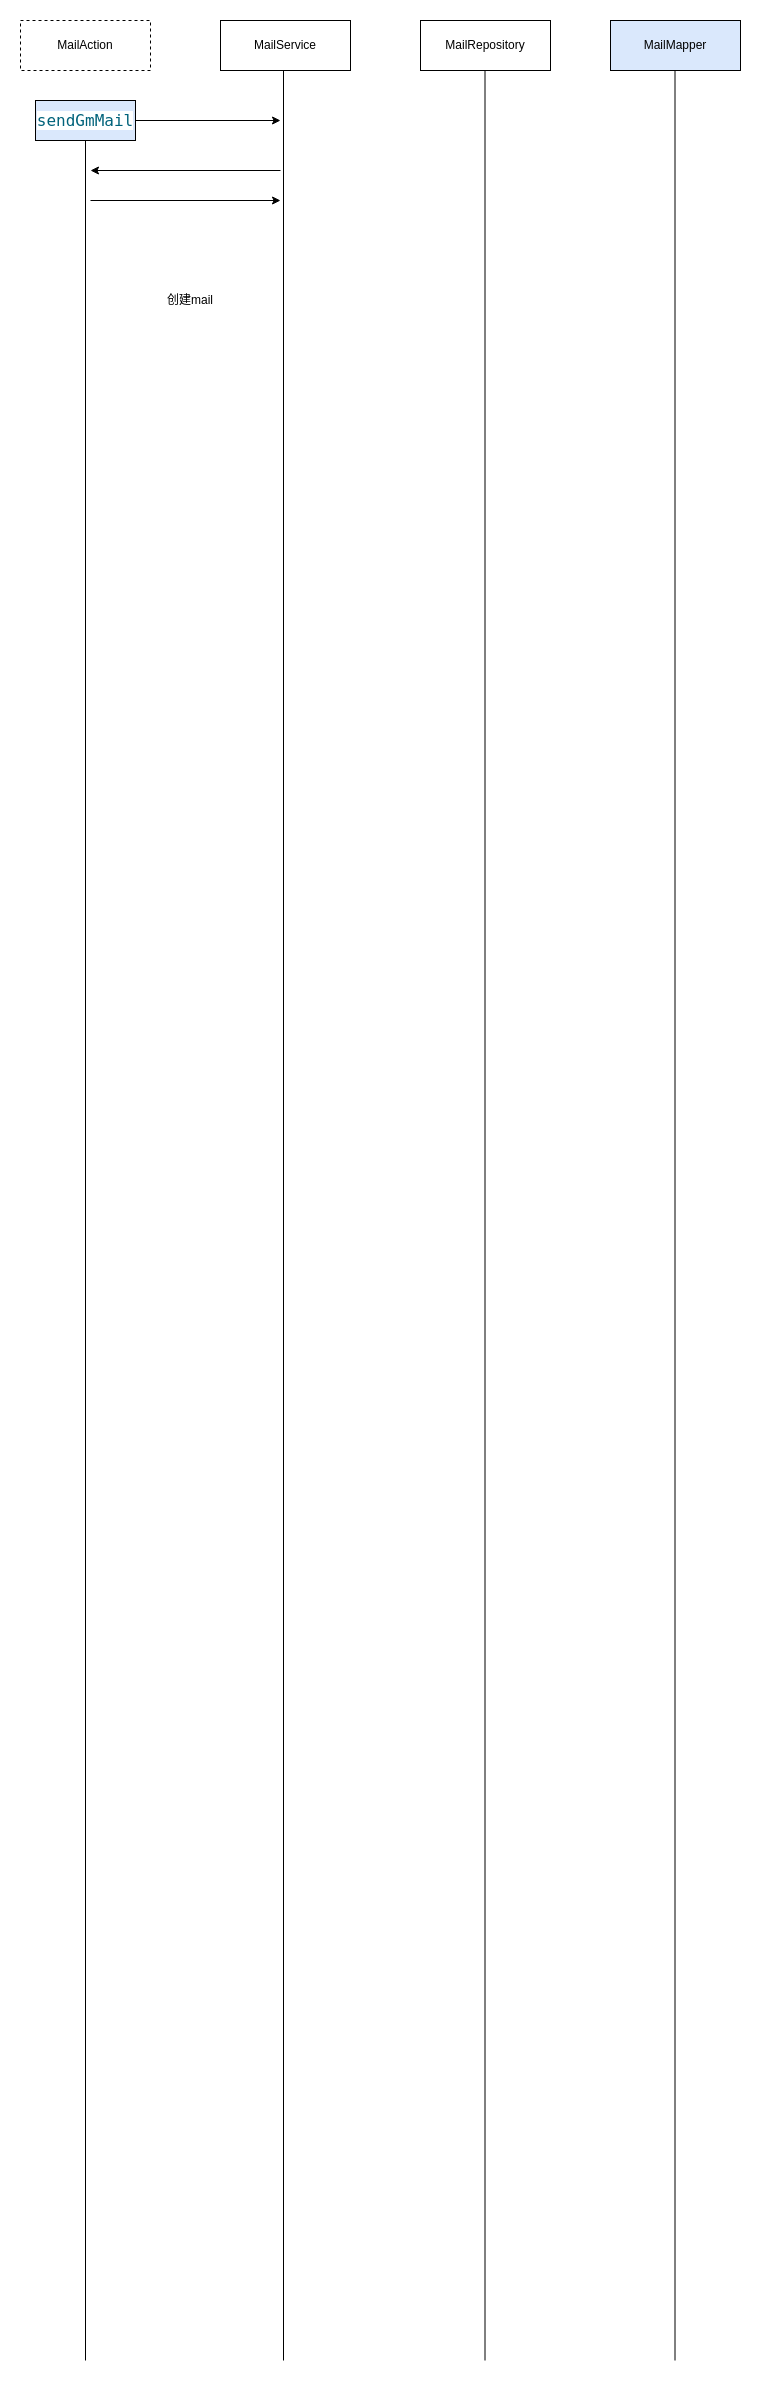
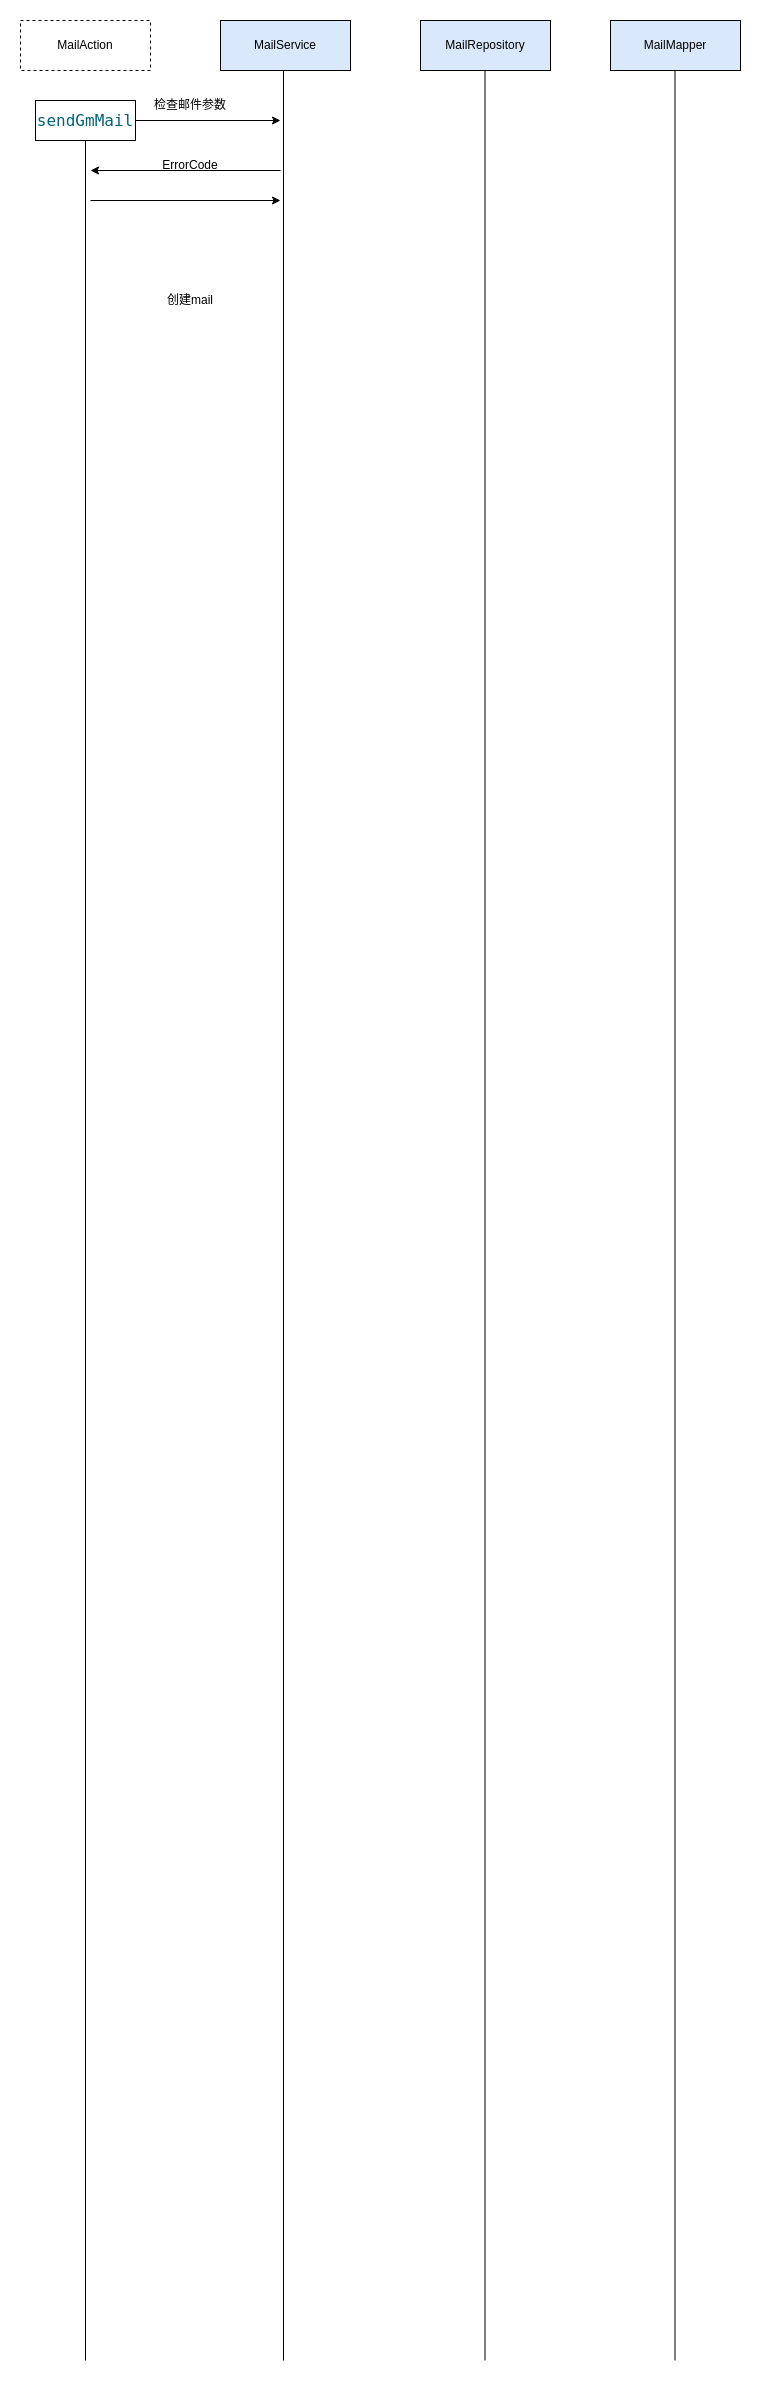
node "MailService": fillcolor #ffffff -> #dae8fc
node "MailRepository": fillcolor #ffffff -> #dae8fc
node "检查邮件参数": added
node "sendGmMail": fillcolor #dae8fc -> #ffffff
node "ErrorCode": added
